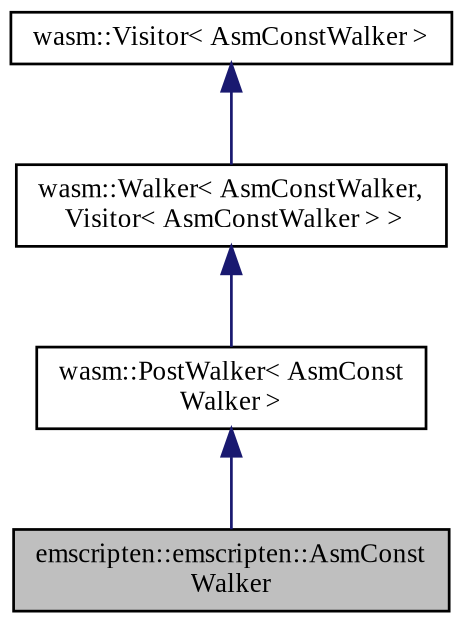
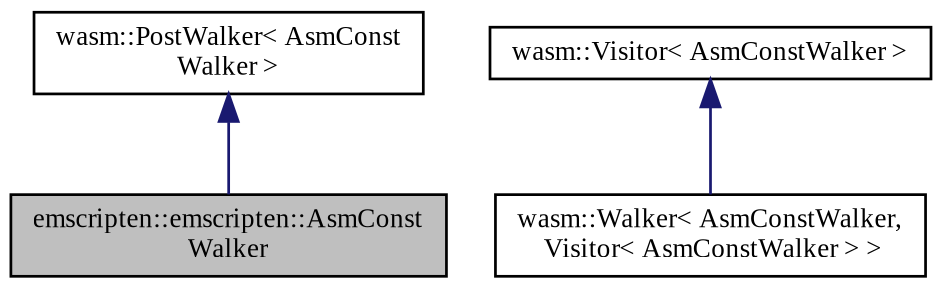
edge "wasm::PostWalker< AsmConst Walker >" -> "wasm::Walker< AsmConstWalker, Visitor< AsmConstWalker > >": removed
